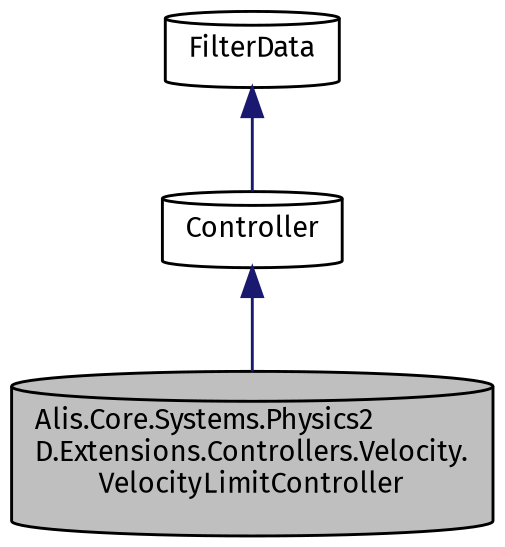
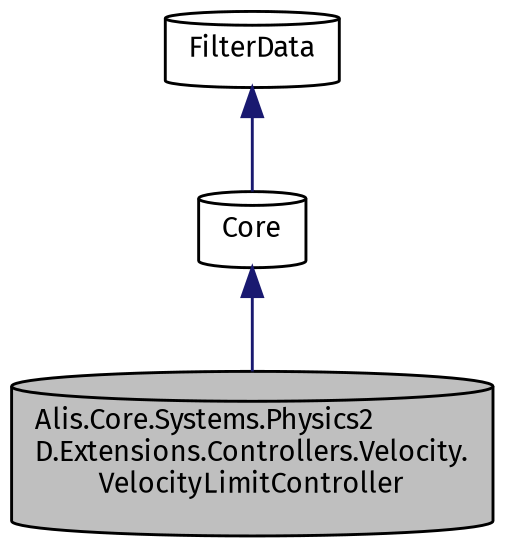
node "Controller": label "Controller" -> "Core"
